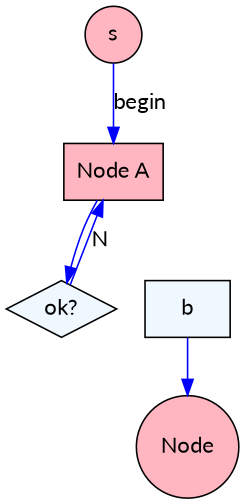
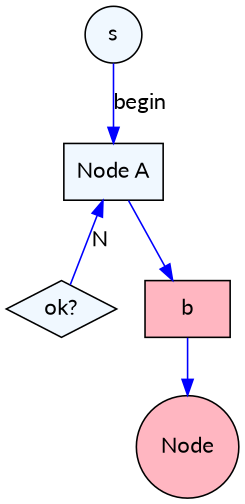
node "s": fillcolor LightPink -> AliceBlue
node "Node A": fillcolor LightPink -> AliceBlue
edge "Node A" -> "ok?": now "Node A" -> "b"
node "b": fillcolor AliceBlue -> LightPink
